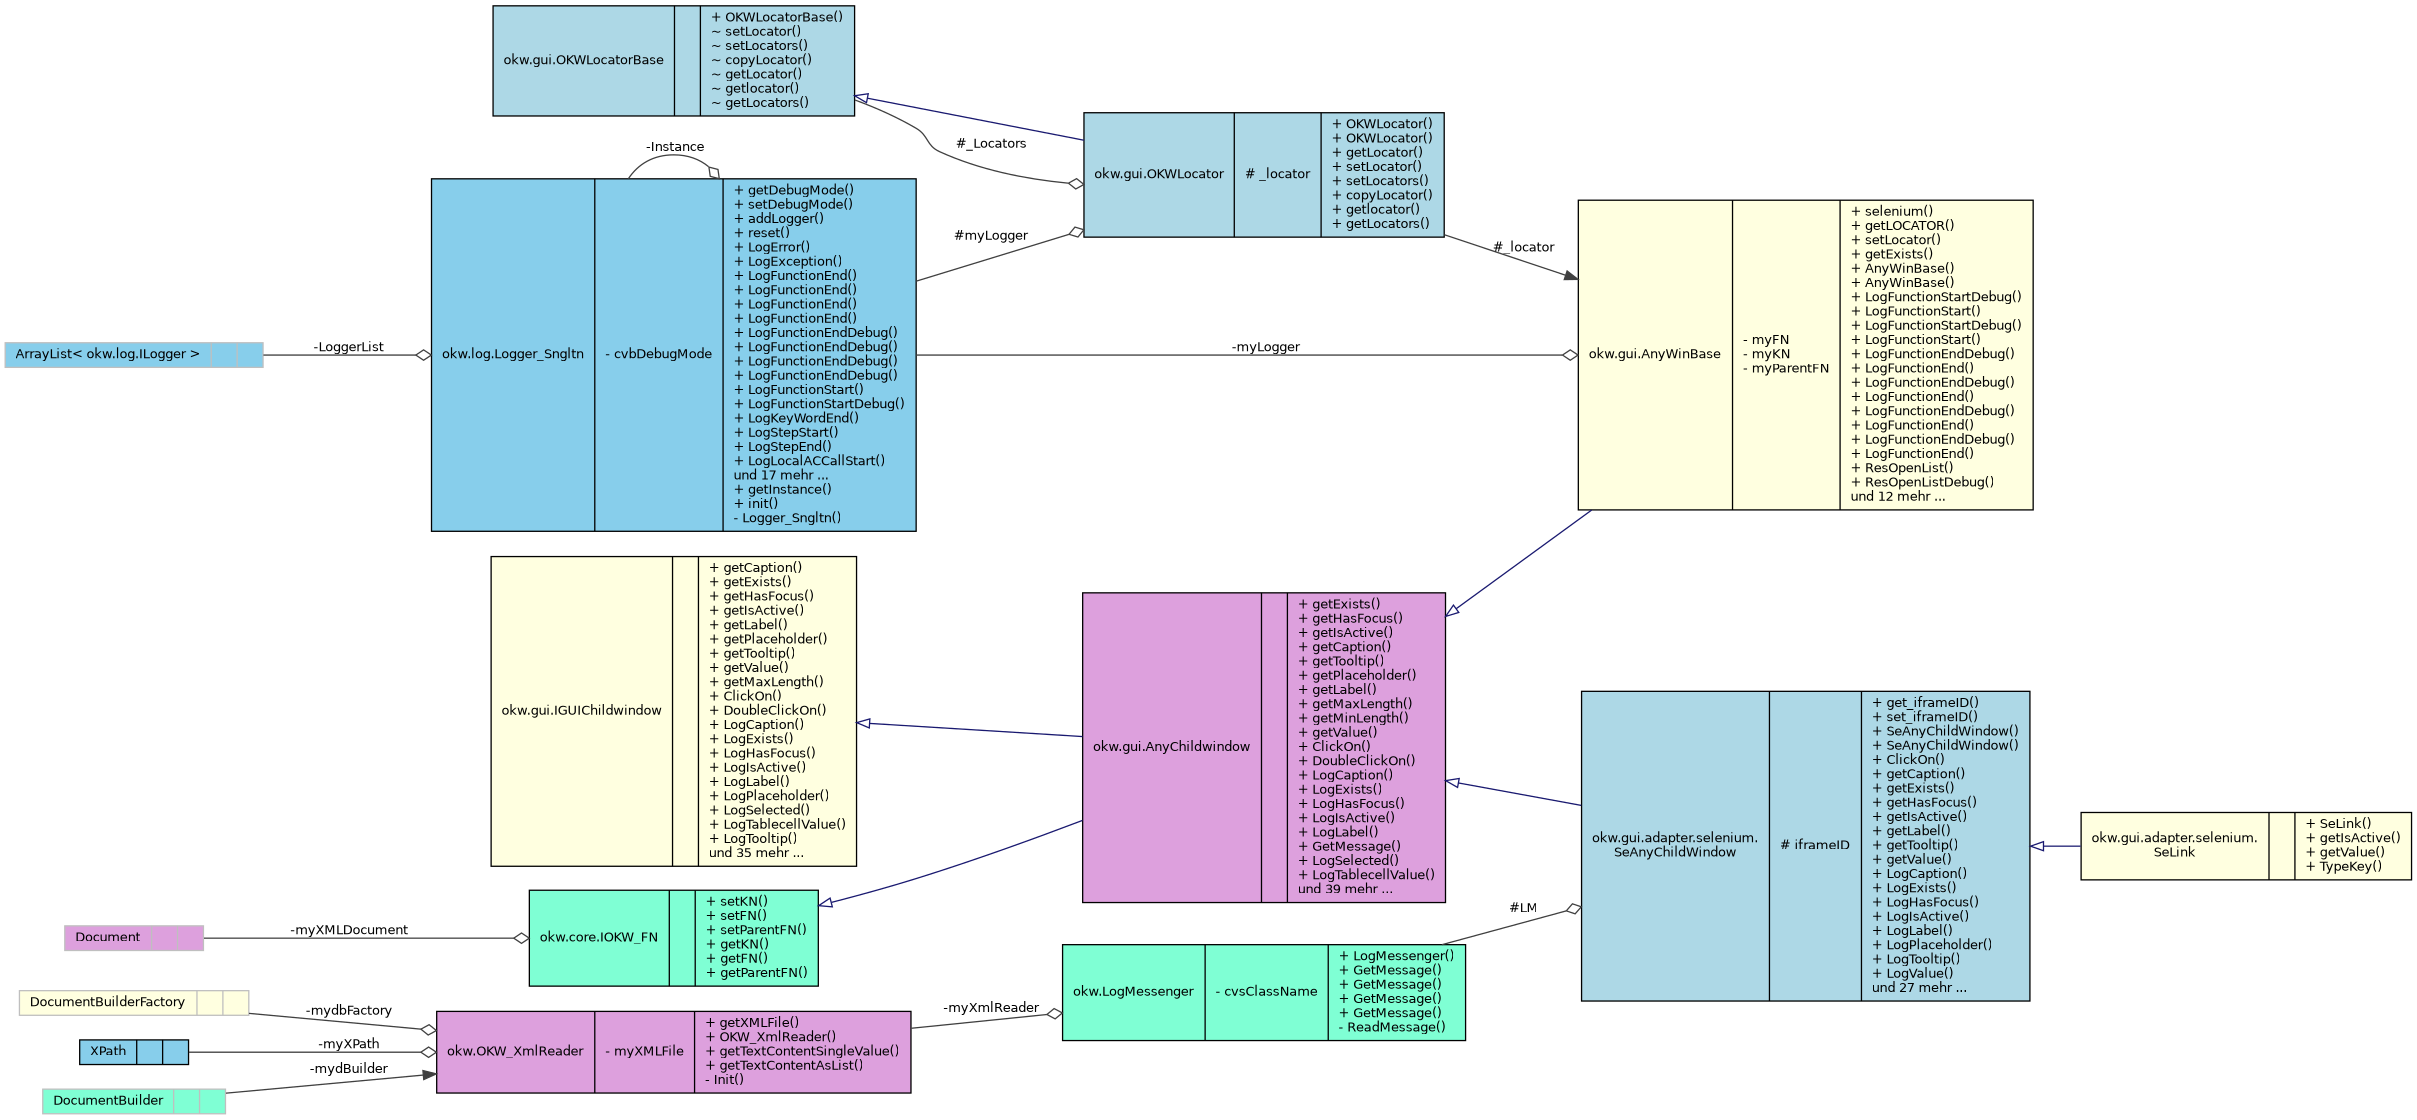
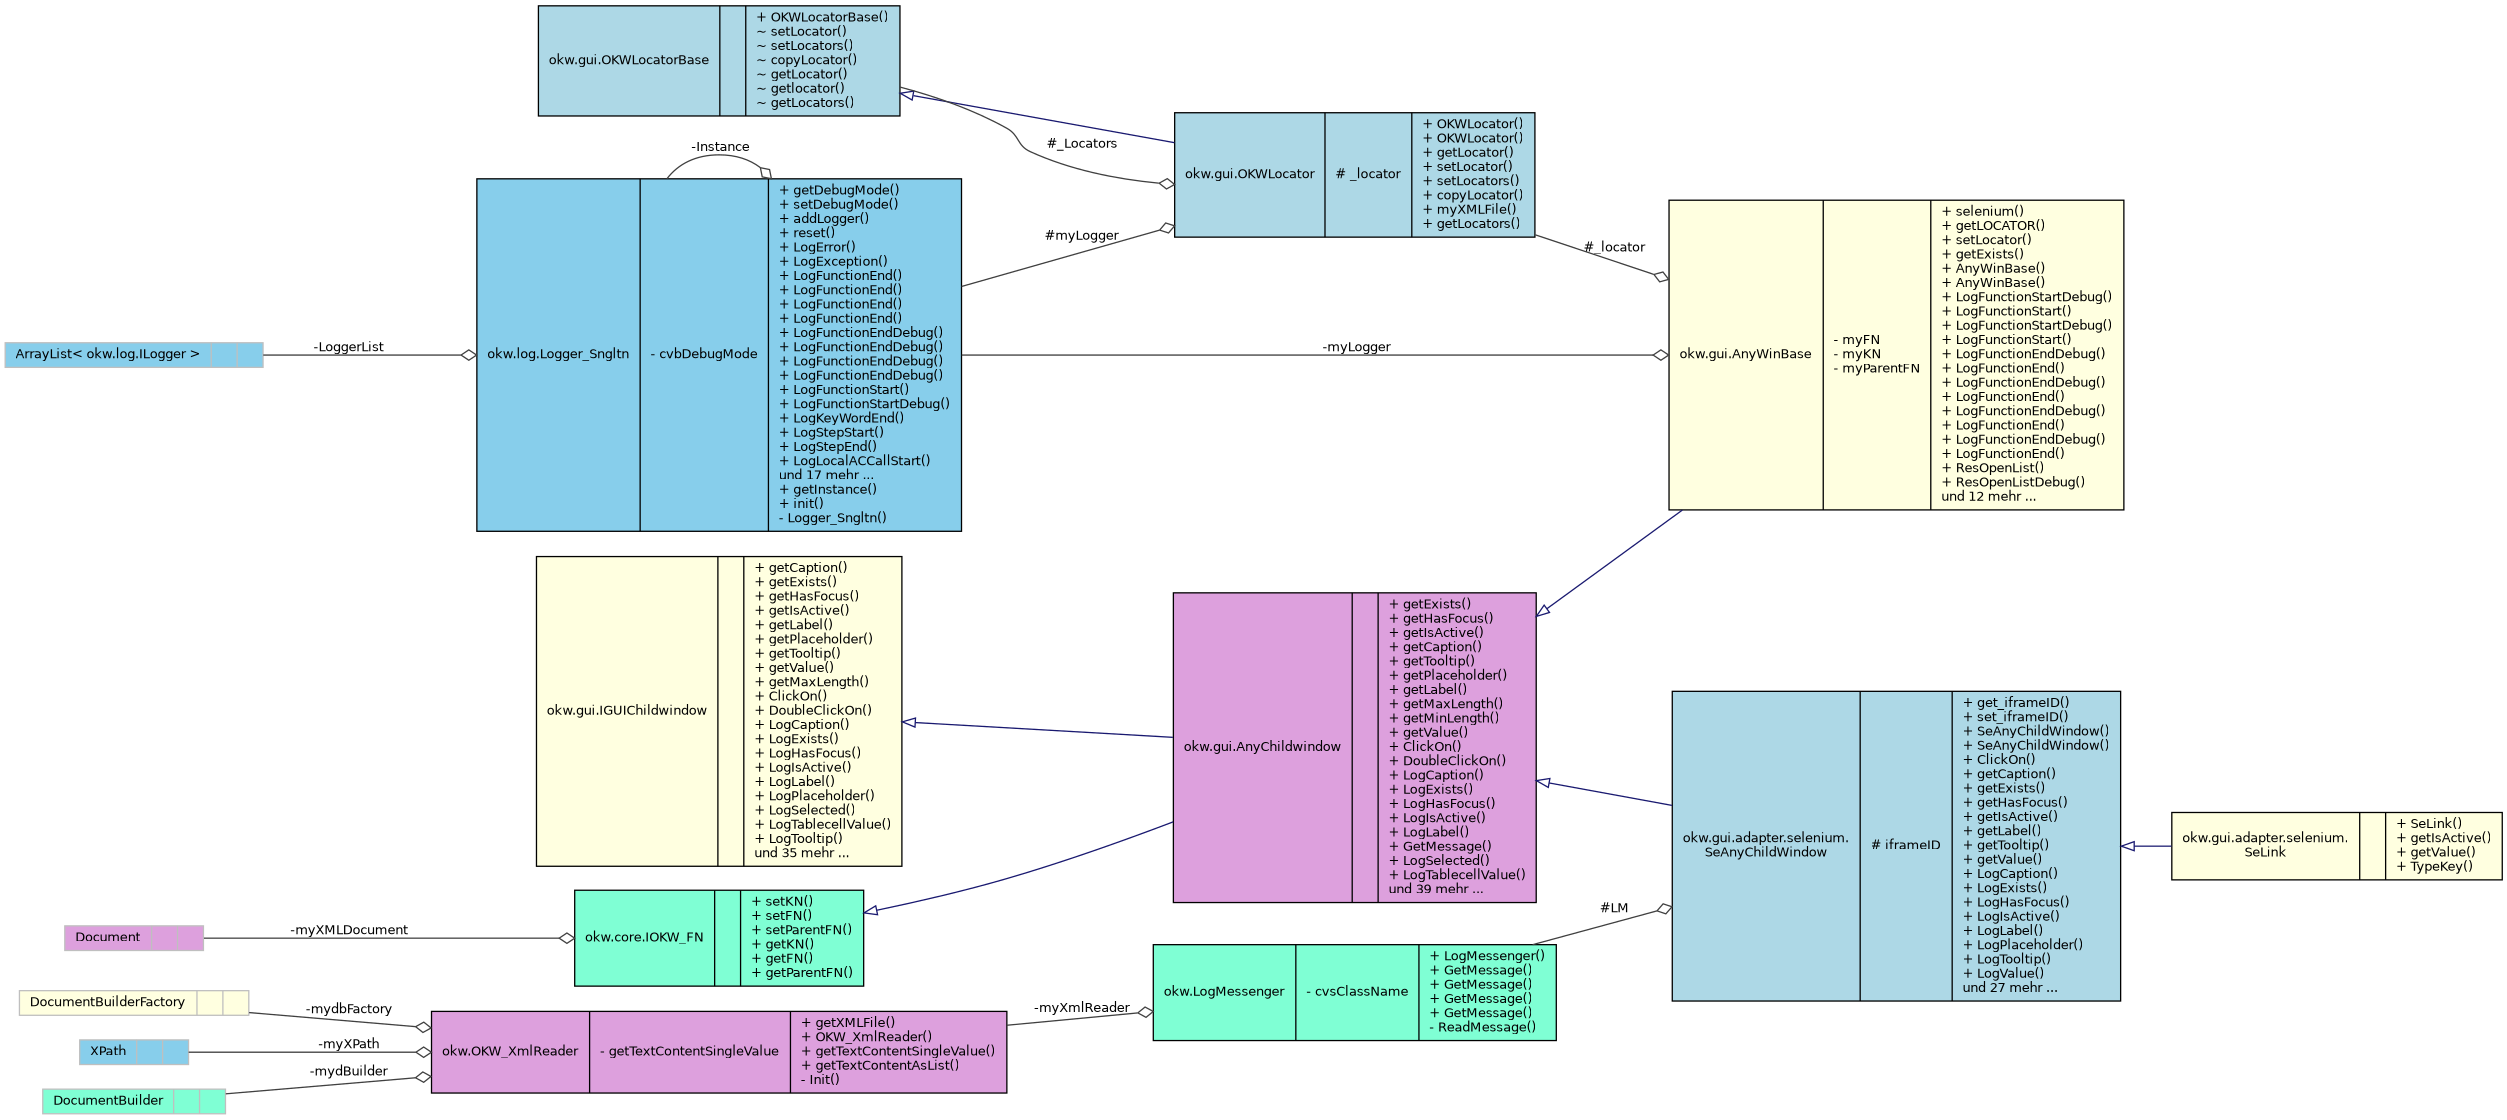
node "okw.gui.OKWLocator": text "+ getlocator()" -> "+ myXMLFile()"
edge "okw.gui.OKWLocator" -> "okw.gui.AnyWinBase": arrowhead normal -> odiamond
node "XPath": color black -> grey75
node "okw.OKW_XmlReader": text "- myXMLFile" -> "- getTextContentSingleValue"
edge "DocumentBuilder" -> "okw.OKW_XmlReader": arrowhead normal -> odiamond
